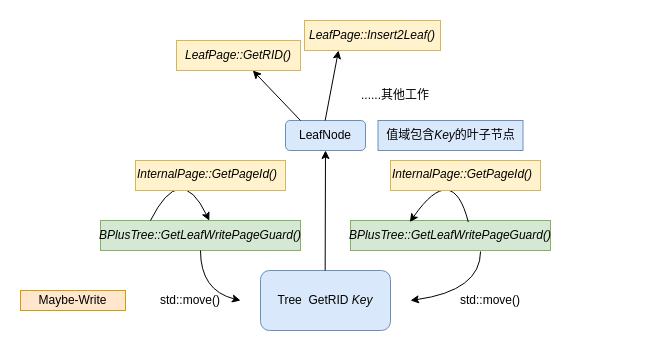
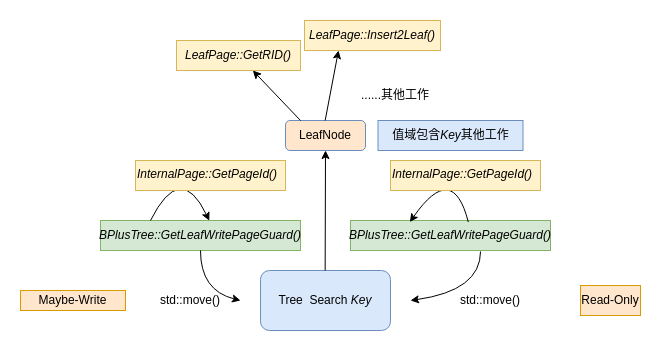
node "LeafNode": fillcolor #dae8fc -> #ffe6cc
node "值域包含Key的叶子节点": label "值域包含Key的叶子节点" -> "值域包含Key其他工作"
node "Tree GetRID Key": label "Tree GetRID Key" -> "Tree Search Key"
node "Read-Only": added
